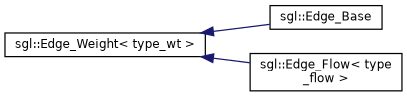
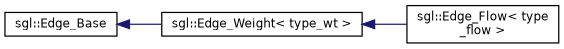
edge "sgl::Edge_Base" -> "sgl::Edge_Weight< type_wt >": reversed
